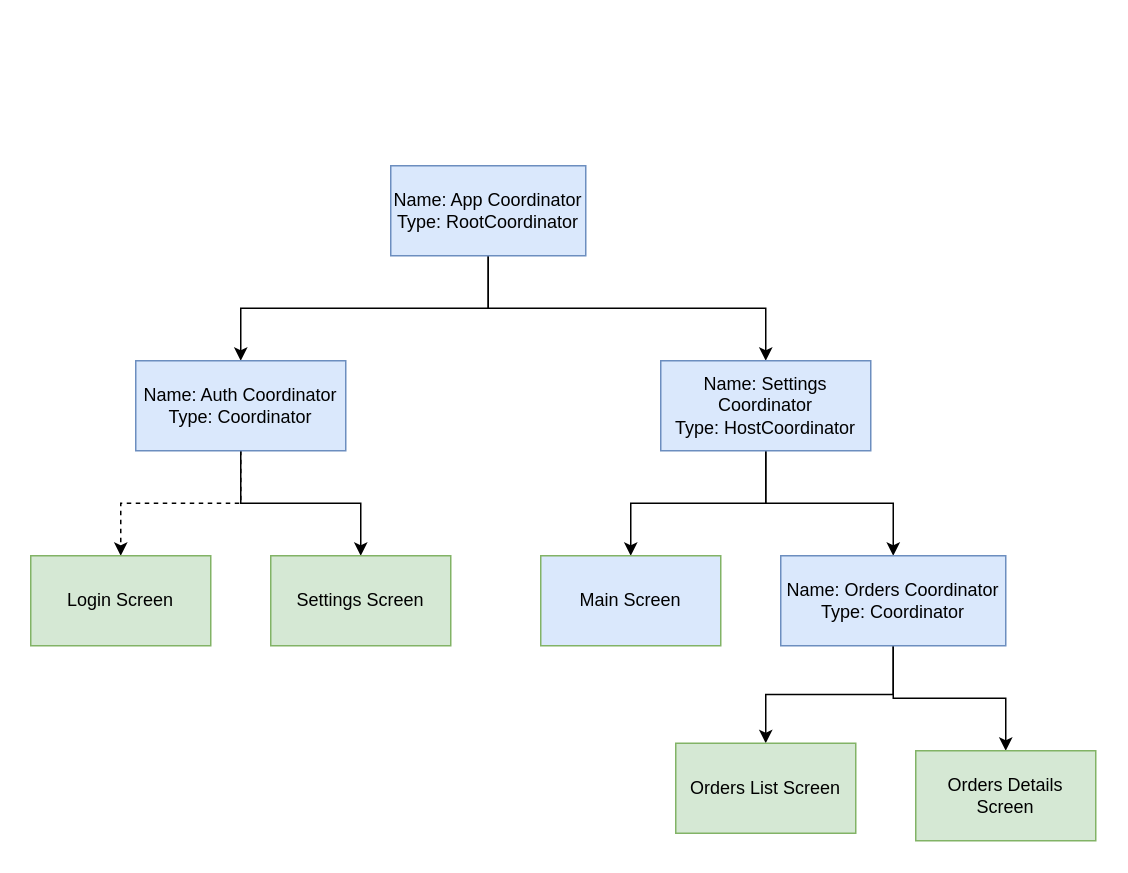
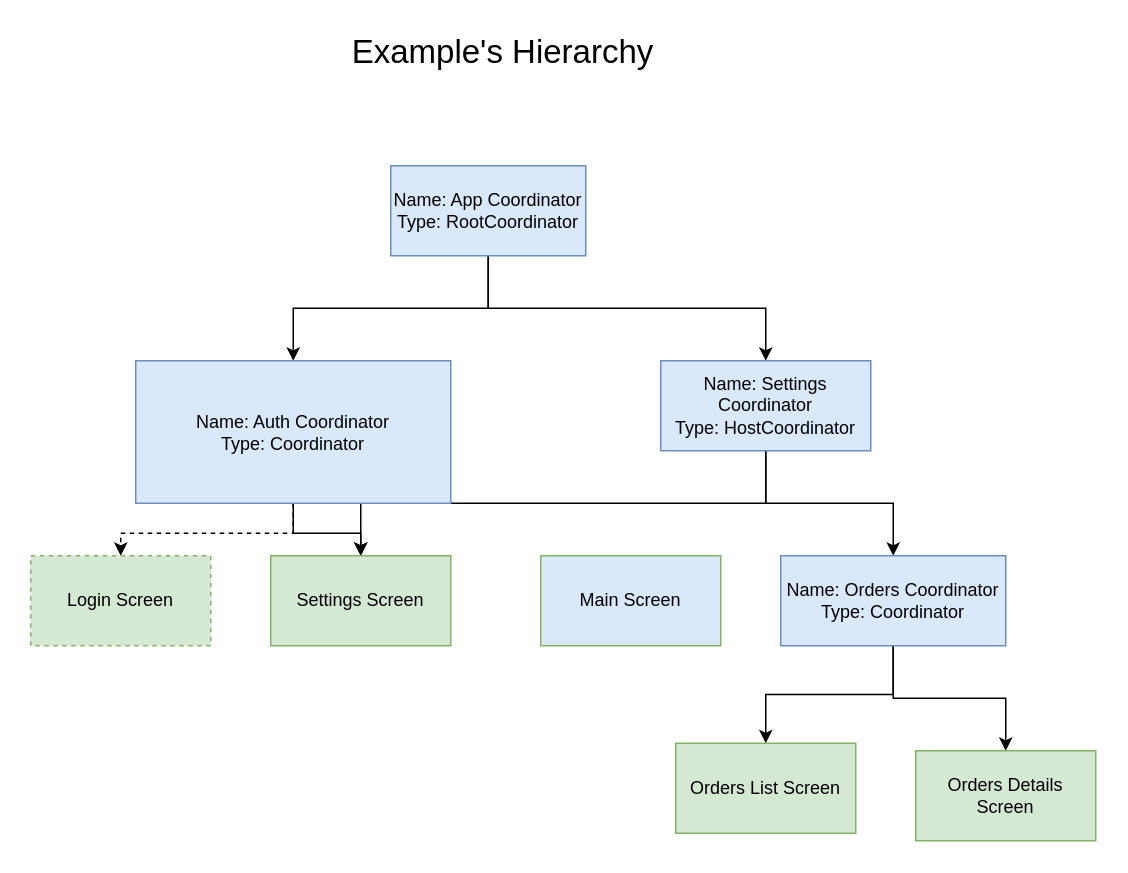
node "Example's Hierarchy": added
node "Name: Auth Coordinator Type: Coordinator": size 210x90 -> 315x143
edge "Name: Settings Coordinator Type: HostCoordinator" -> "Main Screen": now "Name: Settings Coordinator Type: HostCoordinator" -> "Settings Screen"
node "Login Screen": style solid -> dashed
